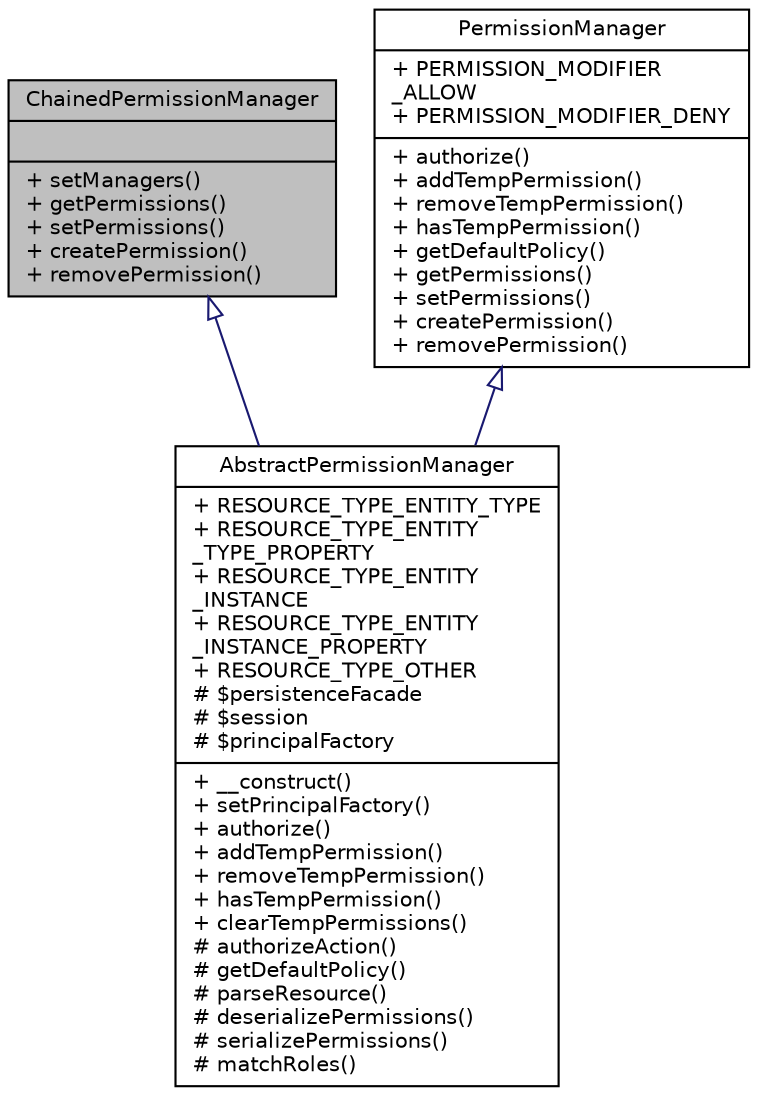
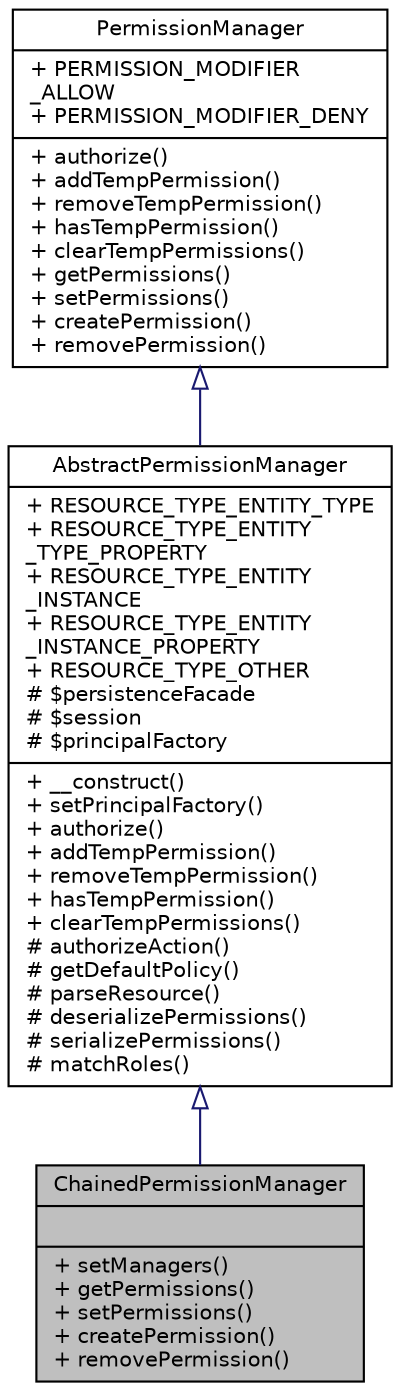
node "PermissionManager": text "+ getDefaultPolicy()" -> "+ clearTempPermissions()"
edge "AbstractPermissionManager" -> "ChainedPermissionManager": reversed
